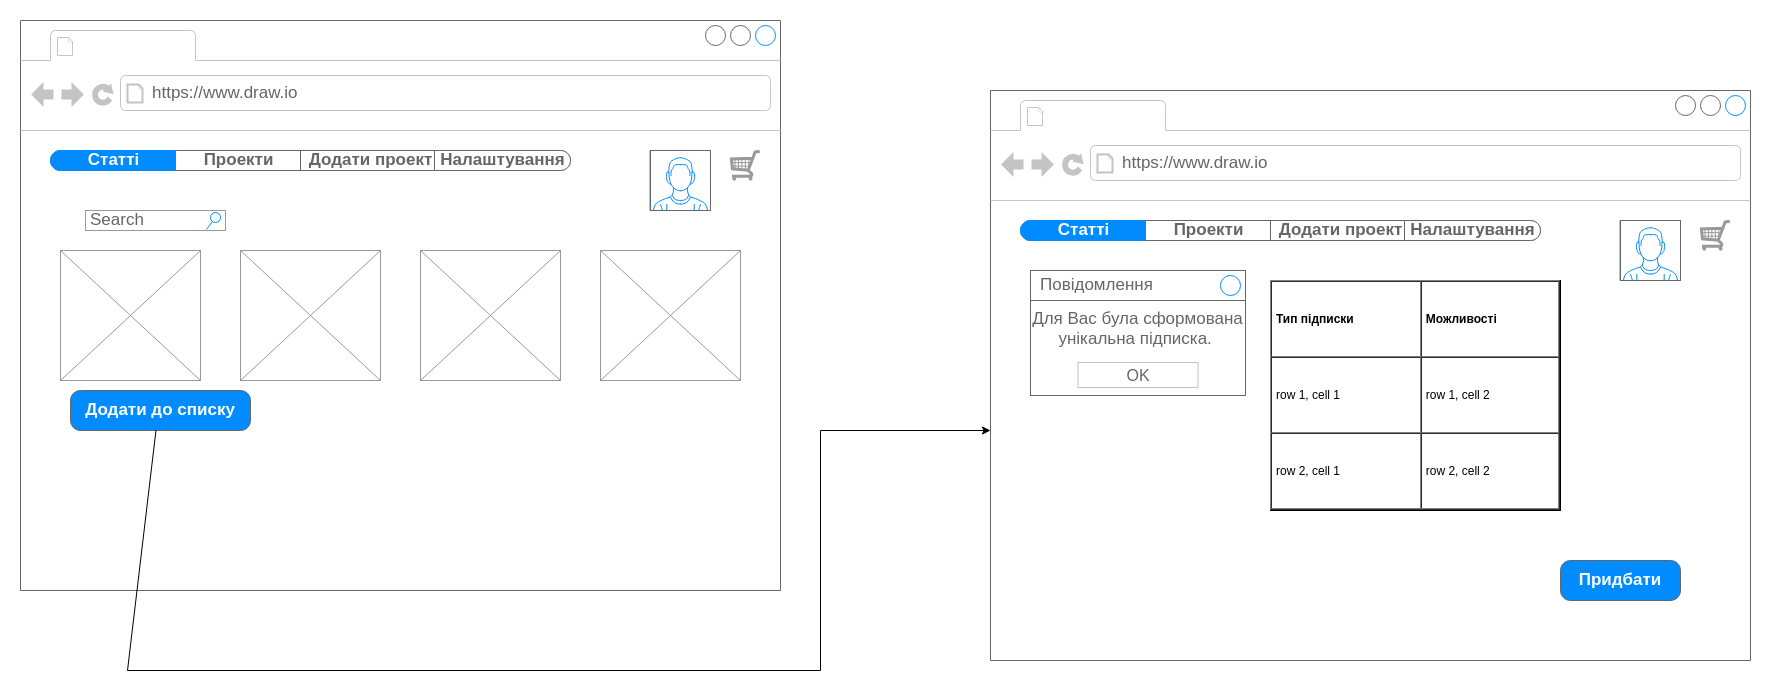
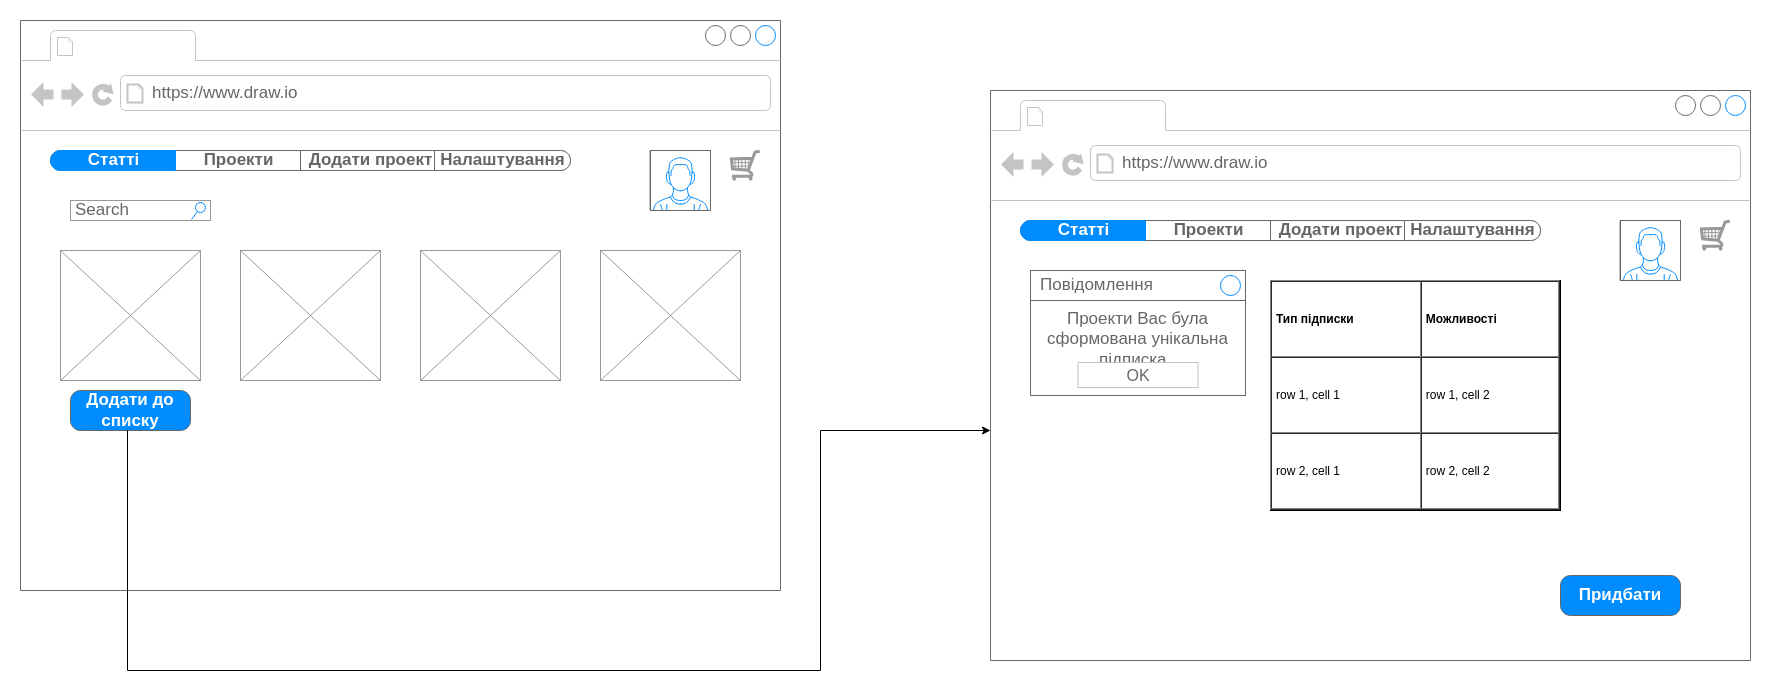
node "Search": moved (156, 221) -> (141, 211)
node "Для Вас була сформована унікальна підписка.": label "Для Вас була сформована унікальна підписка." -> "Проекти Вас була сформована унікальна підписка."
node "Додати до списку": size 180x40 -> 120x40
node "Придбати": moved (1621, 581) -> (1621, 596)
